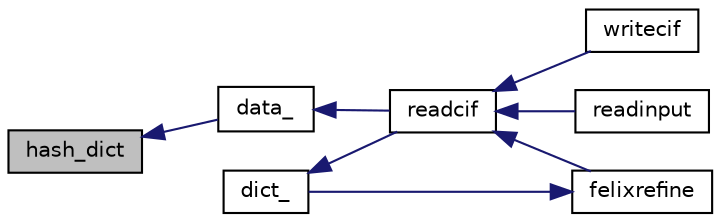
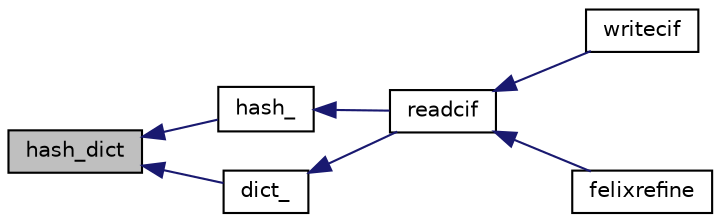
node "data_": label "data_" -> "hash_"
node "readinput": removed
edge "dict_" -> "felixrefine": now "dict_" -> "hash_dict"
